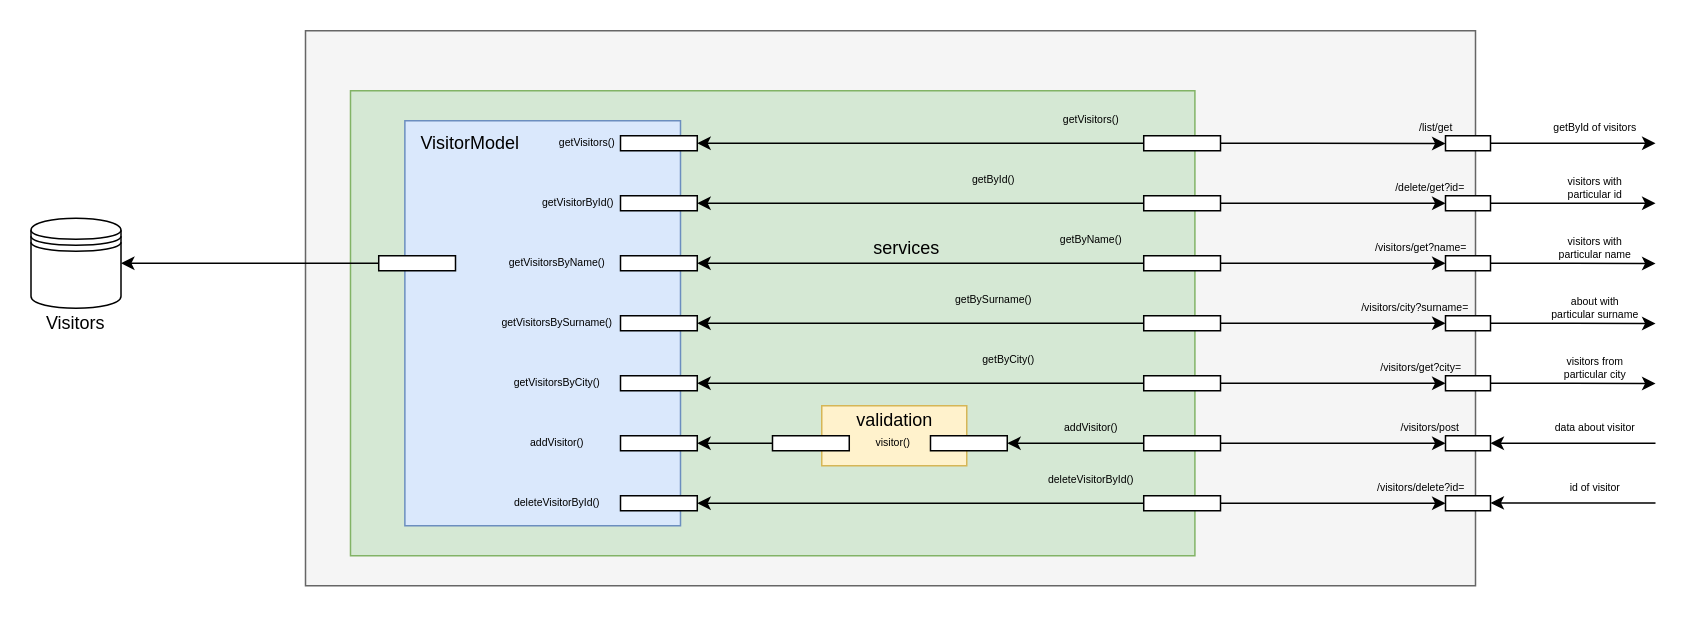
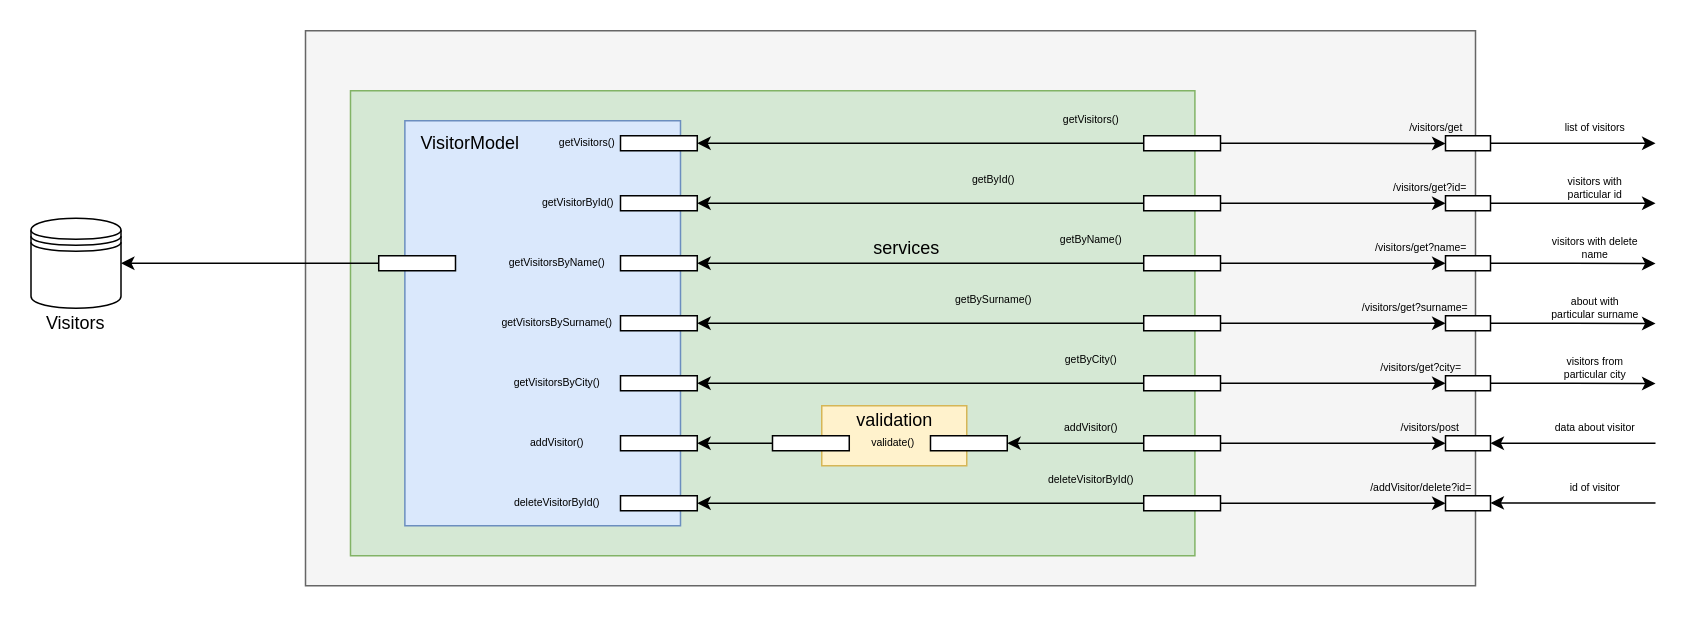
node "/list/get": label "/list/get" -> "/visitors/get"
node "getById of visitors": label "getById of visitors" -> "list of visitors"
node "/delete/get?id=": label "/delete/get?id=" -> "/visitors/get?id="
node "visitors with particular name": label "visitors with particular name" -> "visitors with delete name"
node "/visitors/city?surname=": label "/visitors/city?surname=" -> "/visitors/get?surname="
node "getByCity()": moved (1010, 361) -> (1092, 361)
node "visitor()": label "visitor()" -> "validate()"
node "/visitors/delete?id=": label "/visitors/delete?id=" -> "/addVisitor/delete?id="
